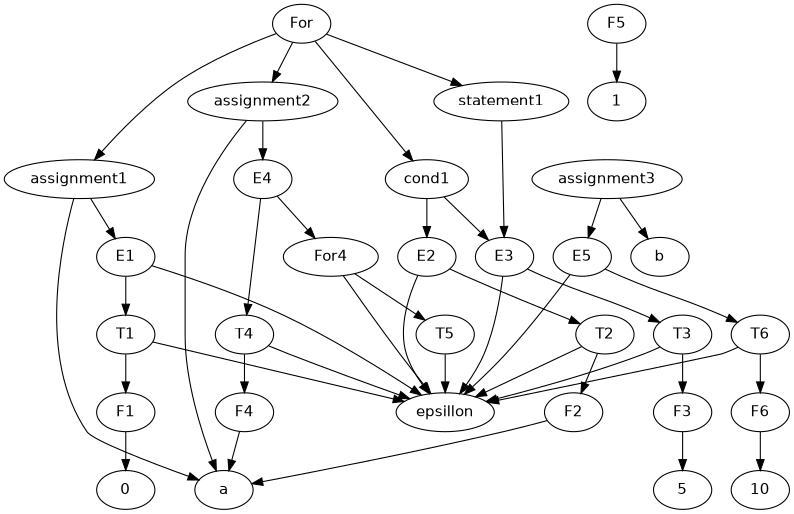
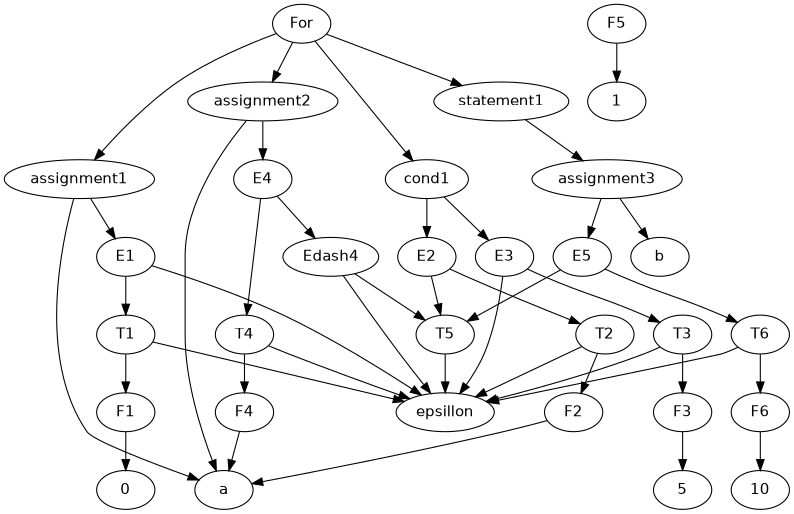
edge "statement1" -> "E3": now "statement1" -> "assignment3"
node "For4": label "For4" -> "Edash4"
edge "E2" -> "epsillon": now "E2" -> "T5"
edge "E5" -> "epsillon": now "E5" -> "T5"
